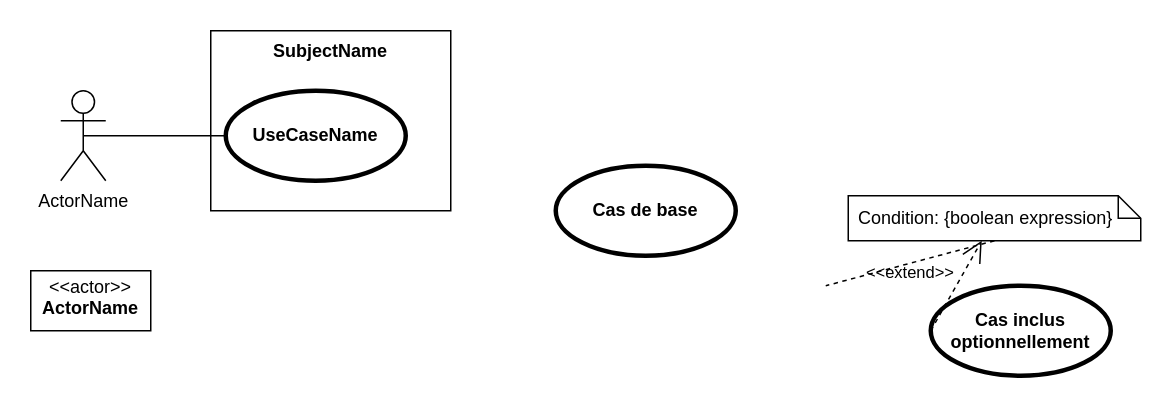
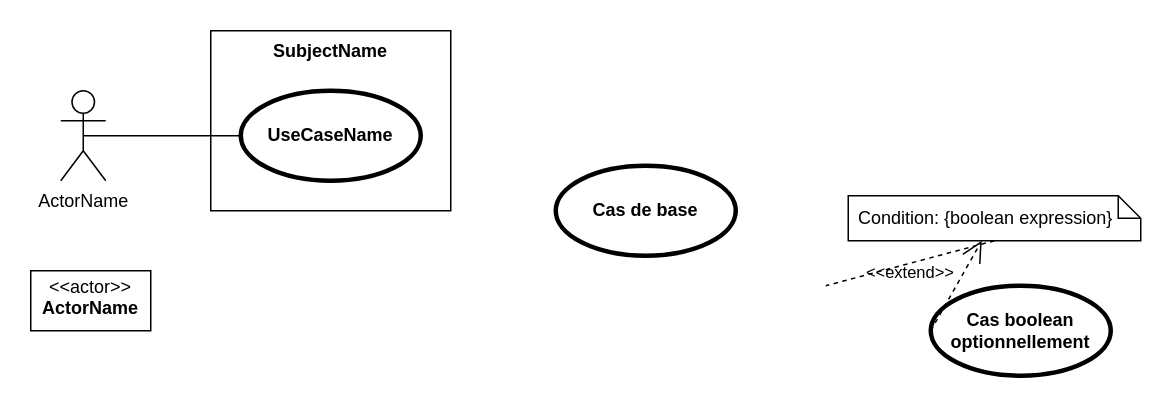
node "UseCaseName": moved (316, 136) -> (331, 136)
node "Cas inclus optionnellement": label "Cas inclus optionnellement" -> "Cas boolean optionnellement"
